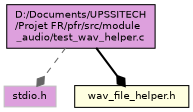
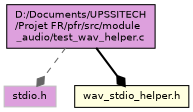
node "wav_file_helper.h": label "wav_file_helper.h" -> "wav_stdio_helper.h"
